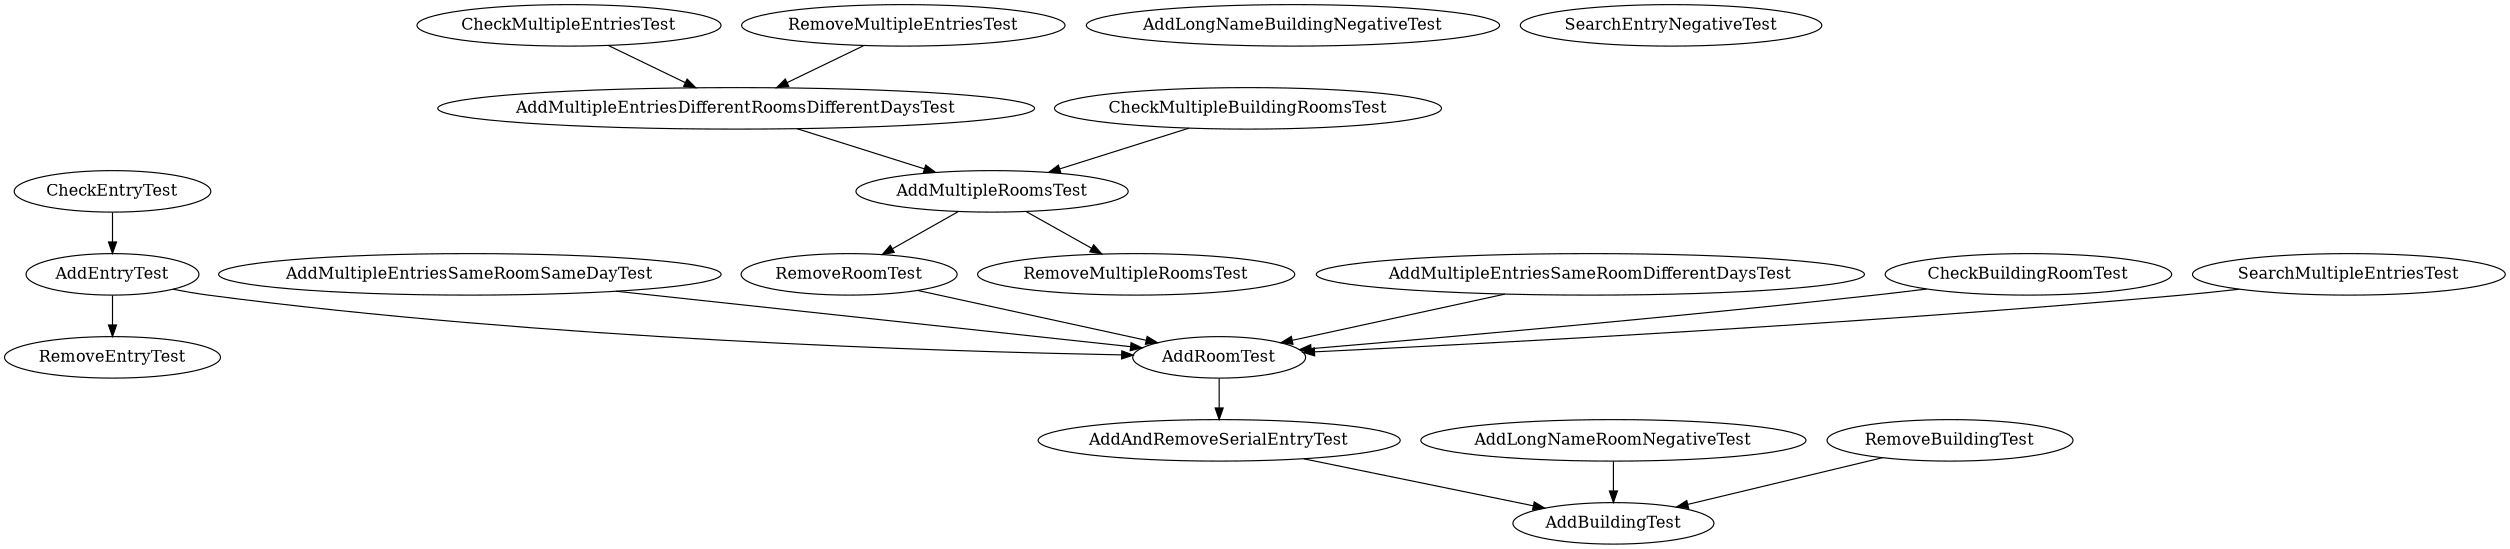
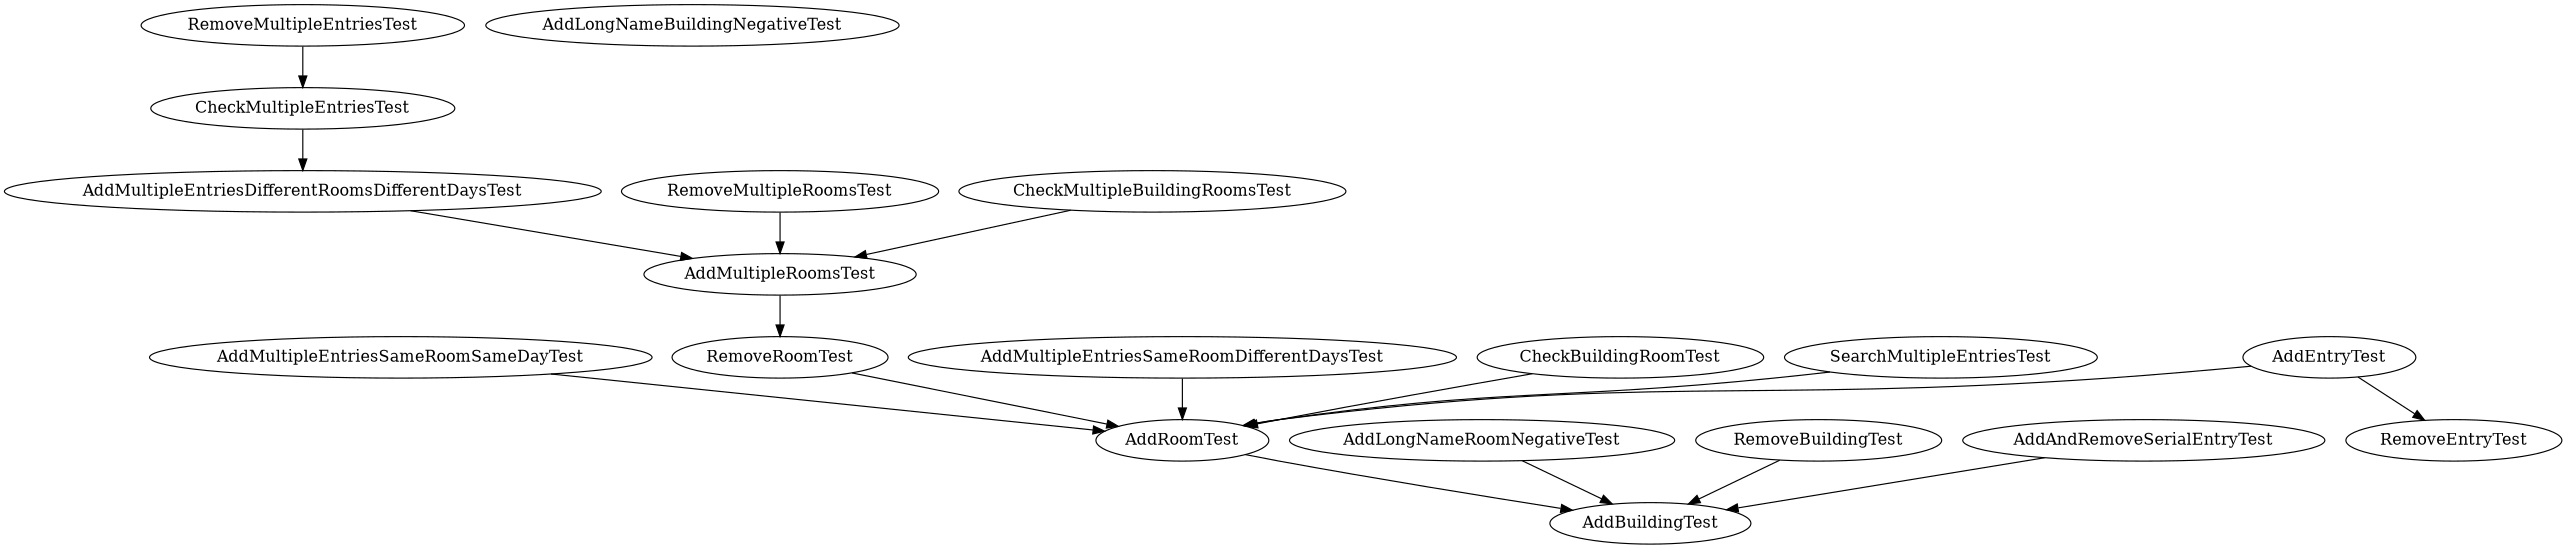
node "SearchEntryNegativeTest": removed
edge "RemoveMultipleEntriesTest" -> "AddMultipleEntriesDifferentRoomsDifferentDaysTest": now "RemoveMultipleEntriesTest" -> "CheckMultipleEntriesTest"
node "CheckEntryTest": removed
edge "AddMultipleRoomsTest" -> "RemoveMultipleRoomsTest": reversed
edge "AddRoomTest" -> "AddAndRemoveSerialEntryTest": now "AddRoomTest" -> "AddBuildingTest"
